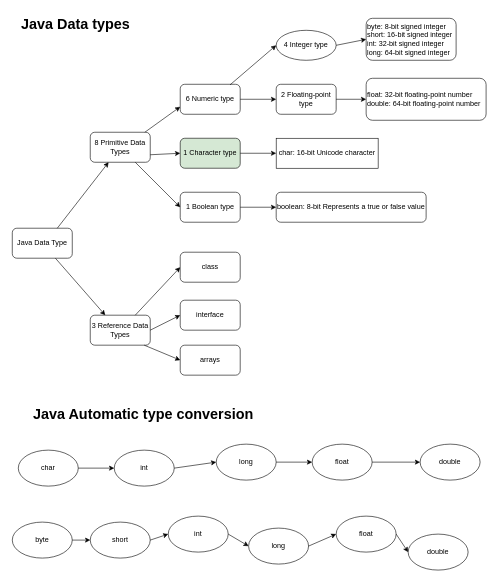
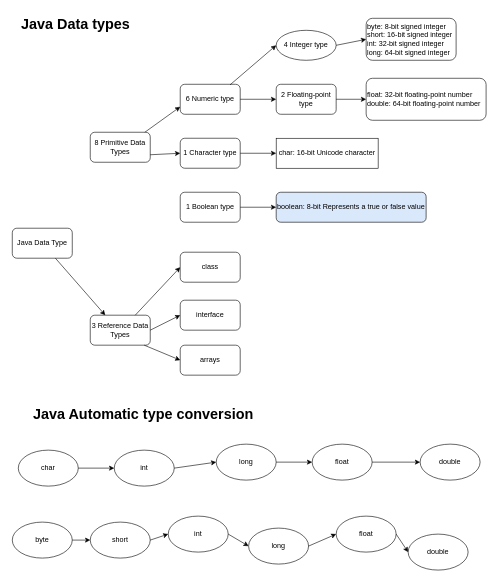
node "1 Character type": fillcolor #d5e8d4 -> #ffffff
edge "8 Primitive Data Types" -> "1 Boolean type": removed
edge "Java Data Type" -> "8 Primitive Data Types": removed
node "boolean: 8-bit Represents a true or false value": fillcolor #ffffff -> #dae8fc
